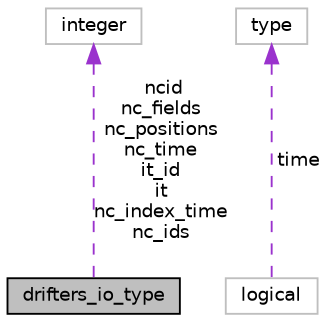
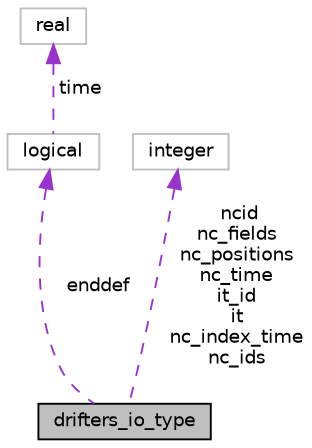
node "type": label "type" -> "real"
edge "drifters_io_type" -> "logical": added, label "enddef"
